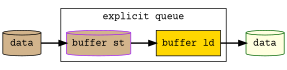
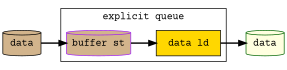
node "buffer ld": label "buffer ld" -> "data ld"
